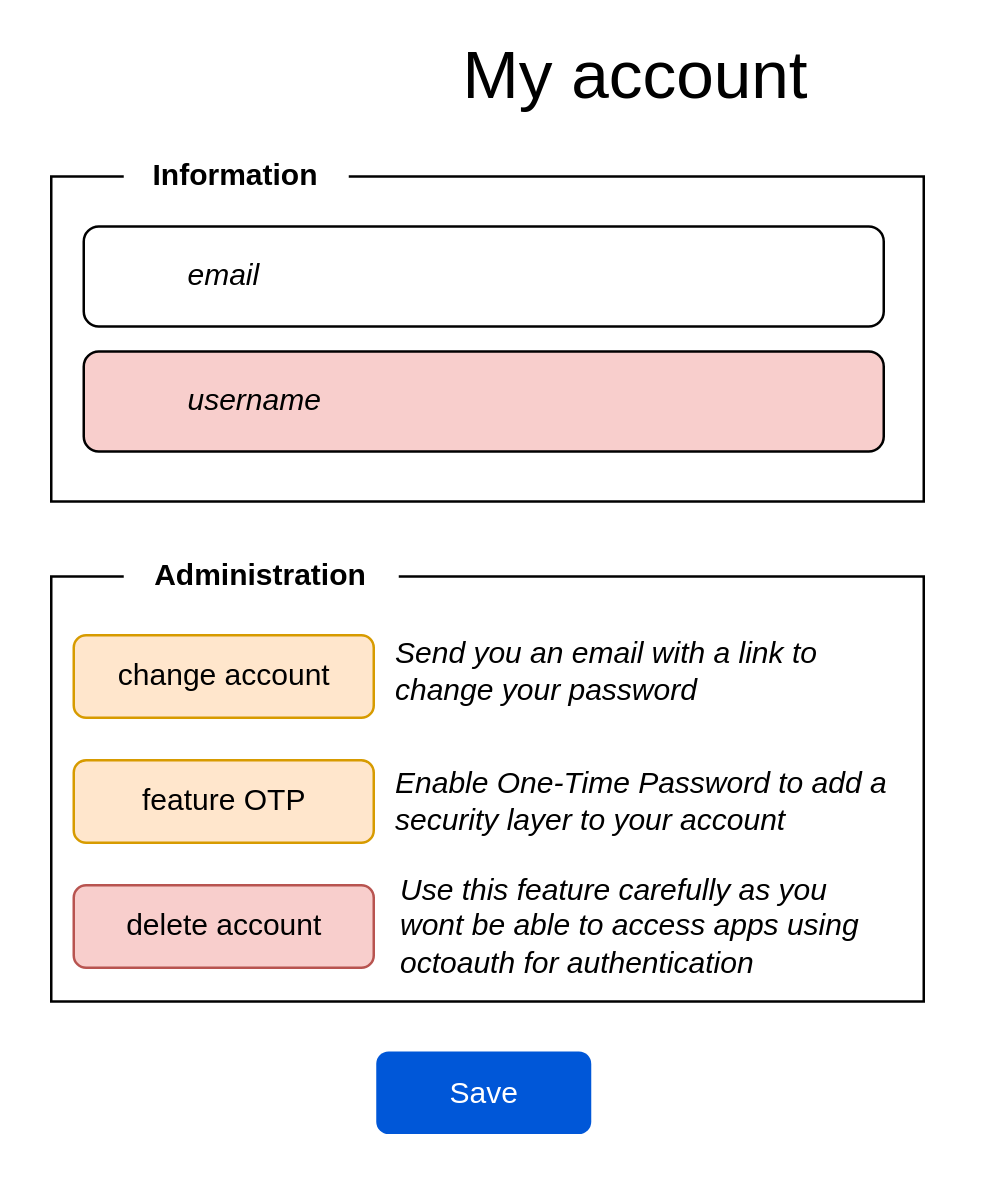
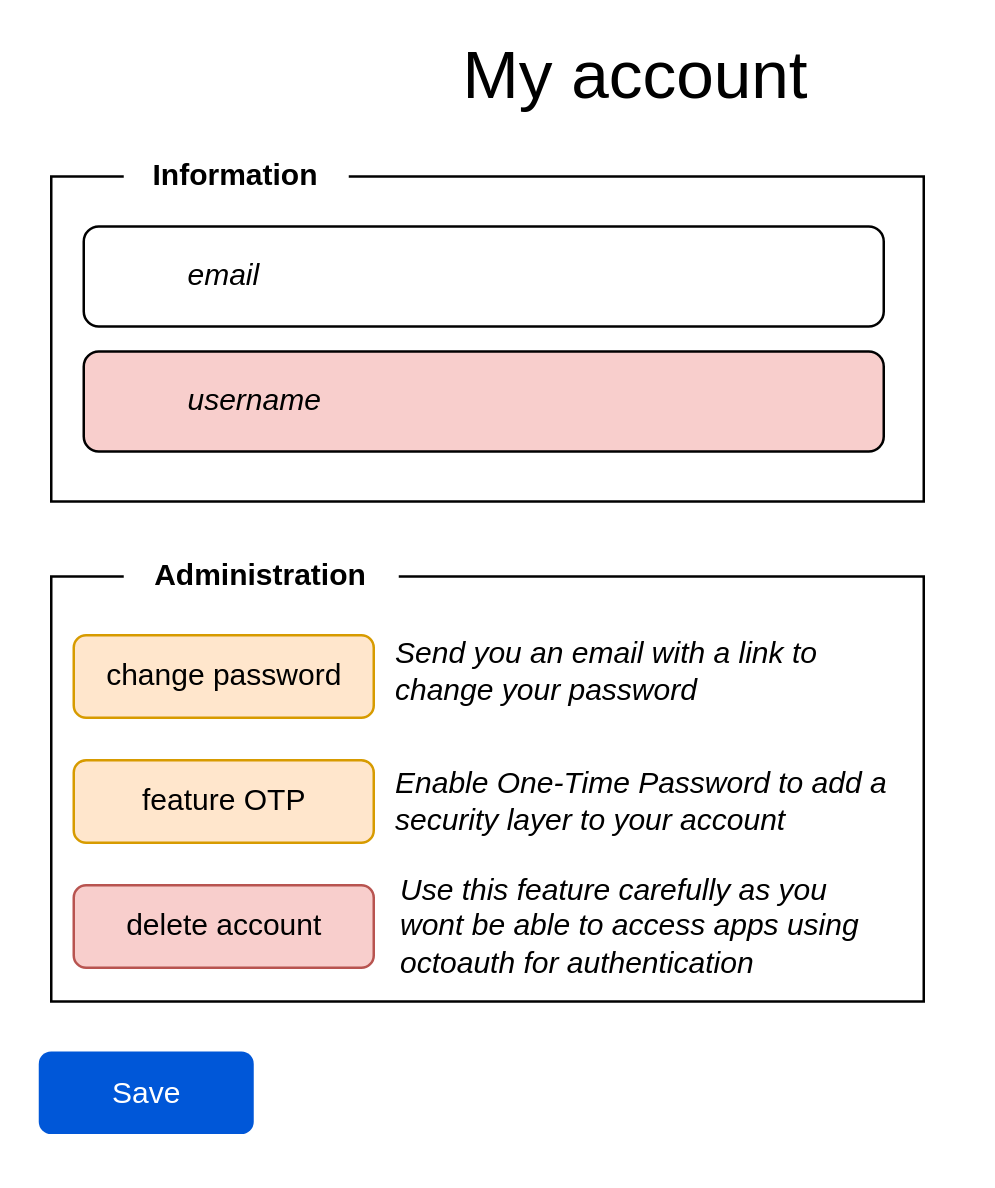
node "change account": label "change account" -> "change password"
node "Save": moved (484, 1093) -> (146, 1093)
